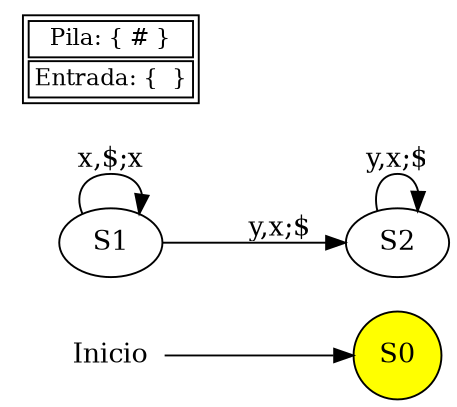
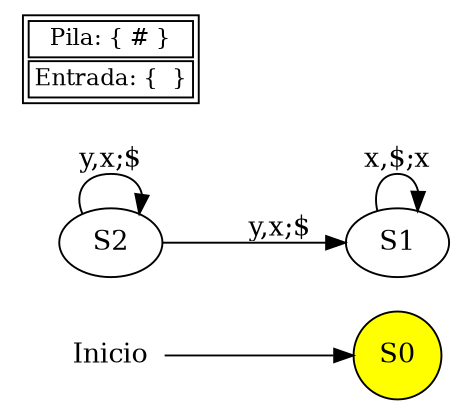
edge "S1" -> "S2": reversed
